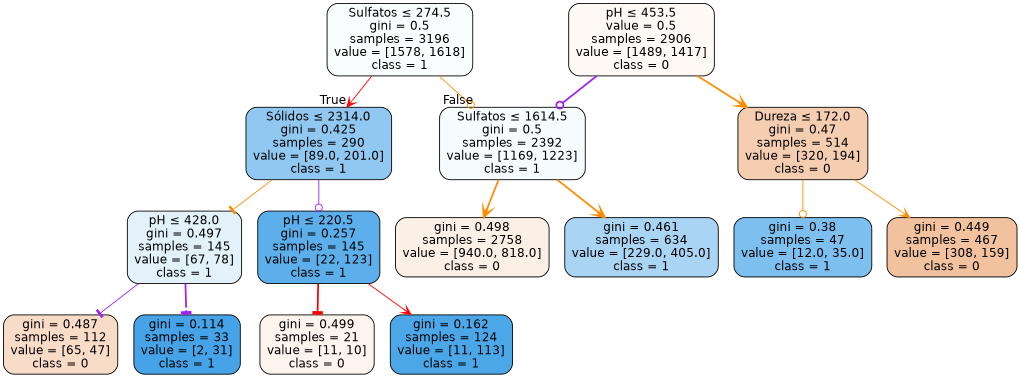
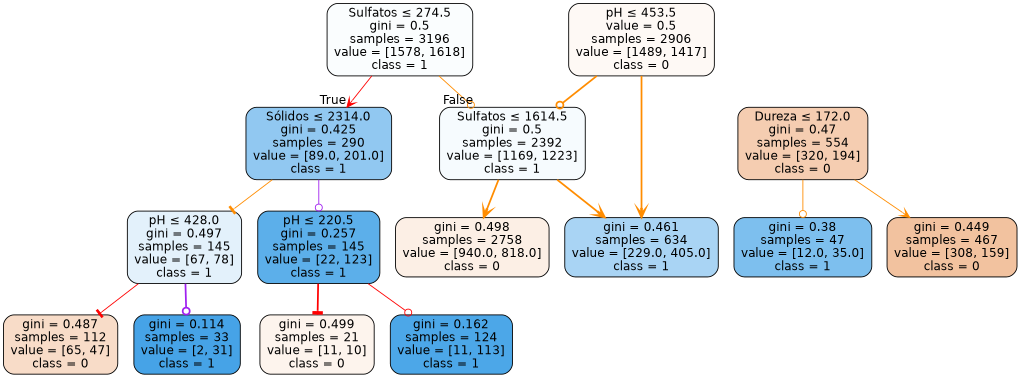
edge "pH ≤ 453.5" -> "Sulfatos ≤ 1614.5": color purple -> darkorange
edge "pH ≤ 453.5" -> "Dureza ≤ 172.0": now "pH ≤ 453.5" -> "gini = 0.461"
node "Dureza ≤ 172.0": text "samples = 514" -> "samples = 554"
edge "pH ≤ 428.0" -> "gini = 0.114": arrowhead tee -> odot
edge "pH ≤ 220.5" -> "gini = 0.162": arrowhead vee -> odot
edge "pH ≤ 428.0" -> "gini = 0.487": color purple -> red
